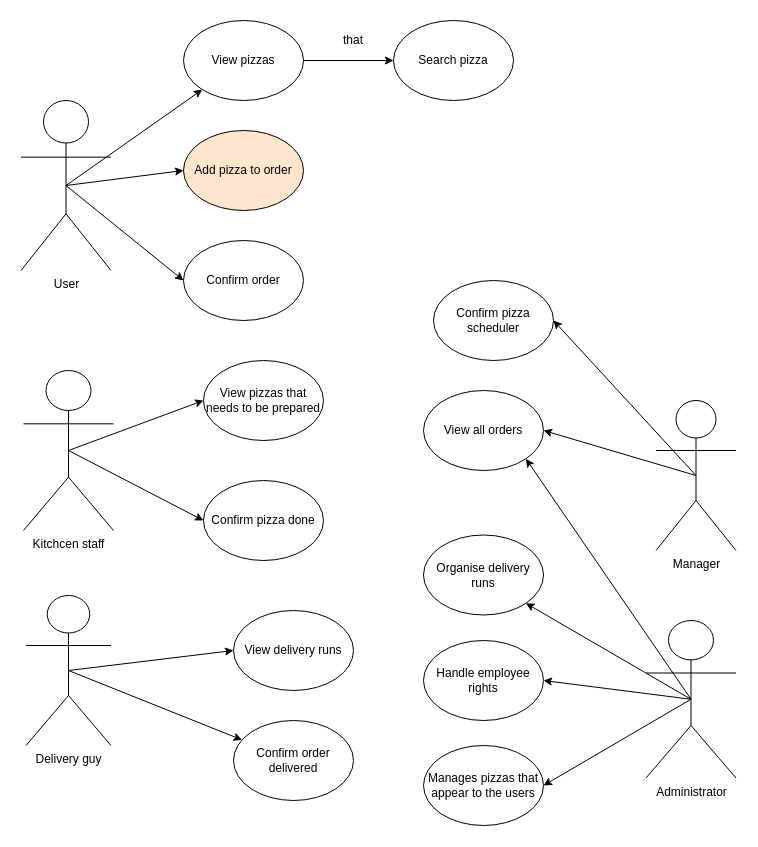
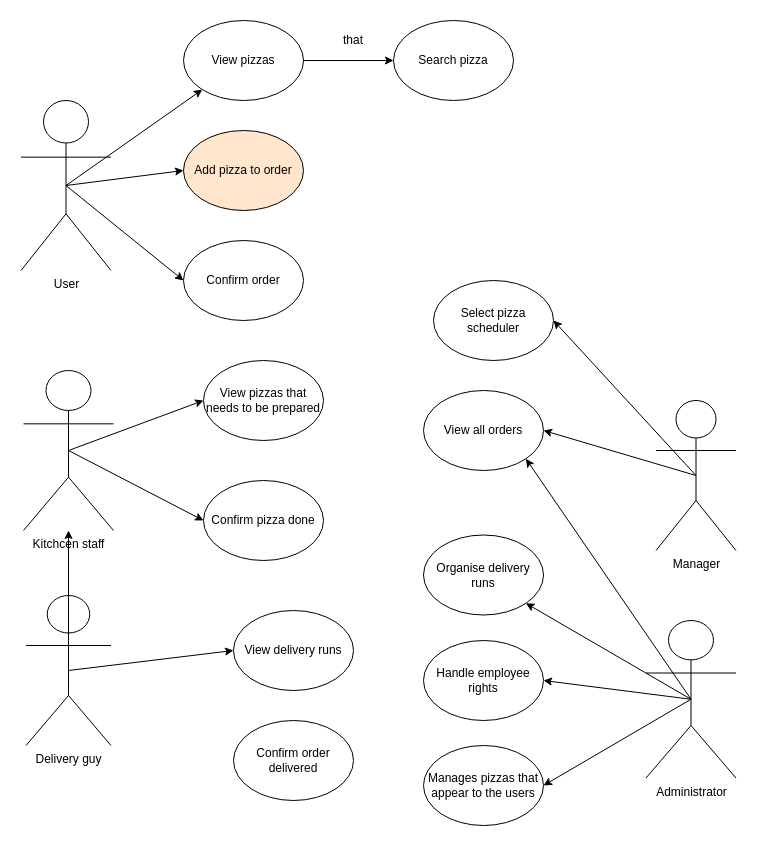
node "Confirm pizza scheduler": label "Confirm pizza scheduler" -> "Select pizza scheduler"
edge "Delivery guy" -> "Confirm order delivered": now "Delivery guy" -> "Kitchcen staff"
